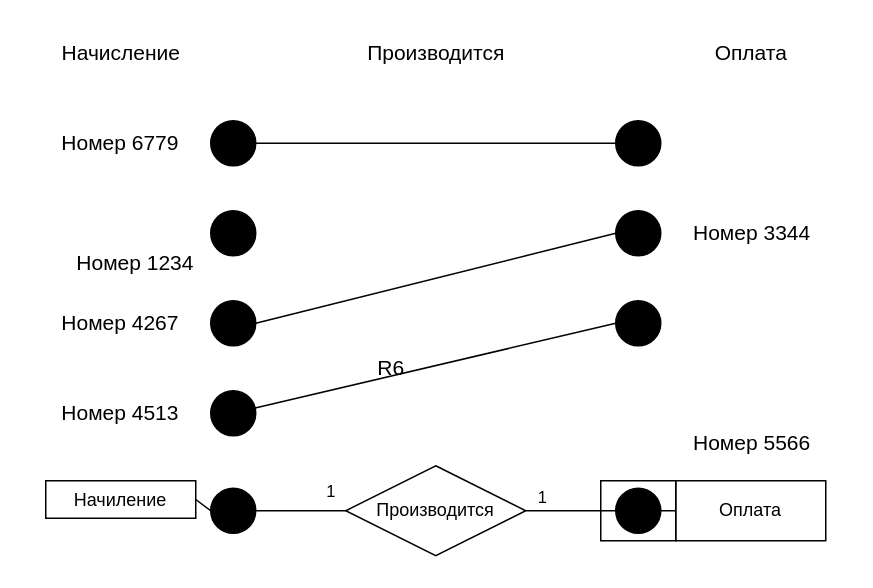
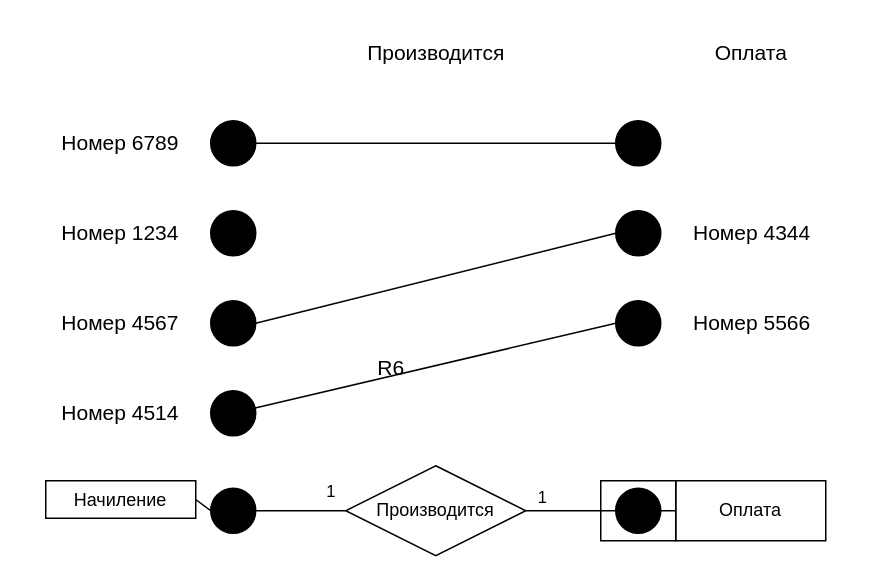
node "Начисление": removed
node "Номер 6779": label "Номер 6779" -> "Номер 6789"
node "Номер 3344": label "Номер 3344" -> "Номер 4344"
node "Номер 1234": moved (121, 263) -> (106, 233)
node "Номер 4267": label "Номер 4267" -> "Номер 4567"
node "Номер 4513": label "Номер 4513" -> "Номер 4514"
node "Номер 5566": moved (766, 443) -> (766, 323)
